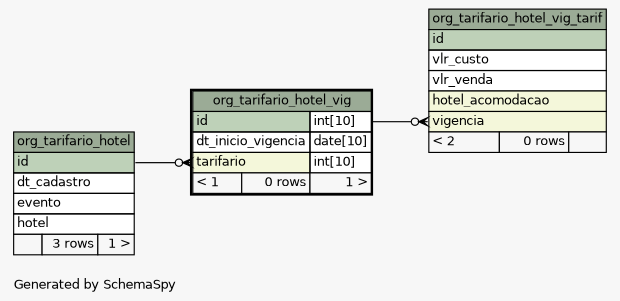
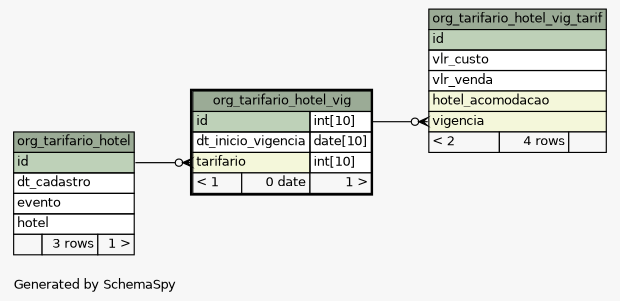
node "org_tarifario_hotel_vig_tarif": text "0 rows" -> "4 rows"
node "org_tarifario_hotel_vig": text "0 rows" -> "0 date"
